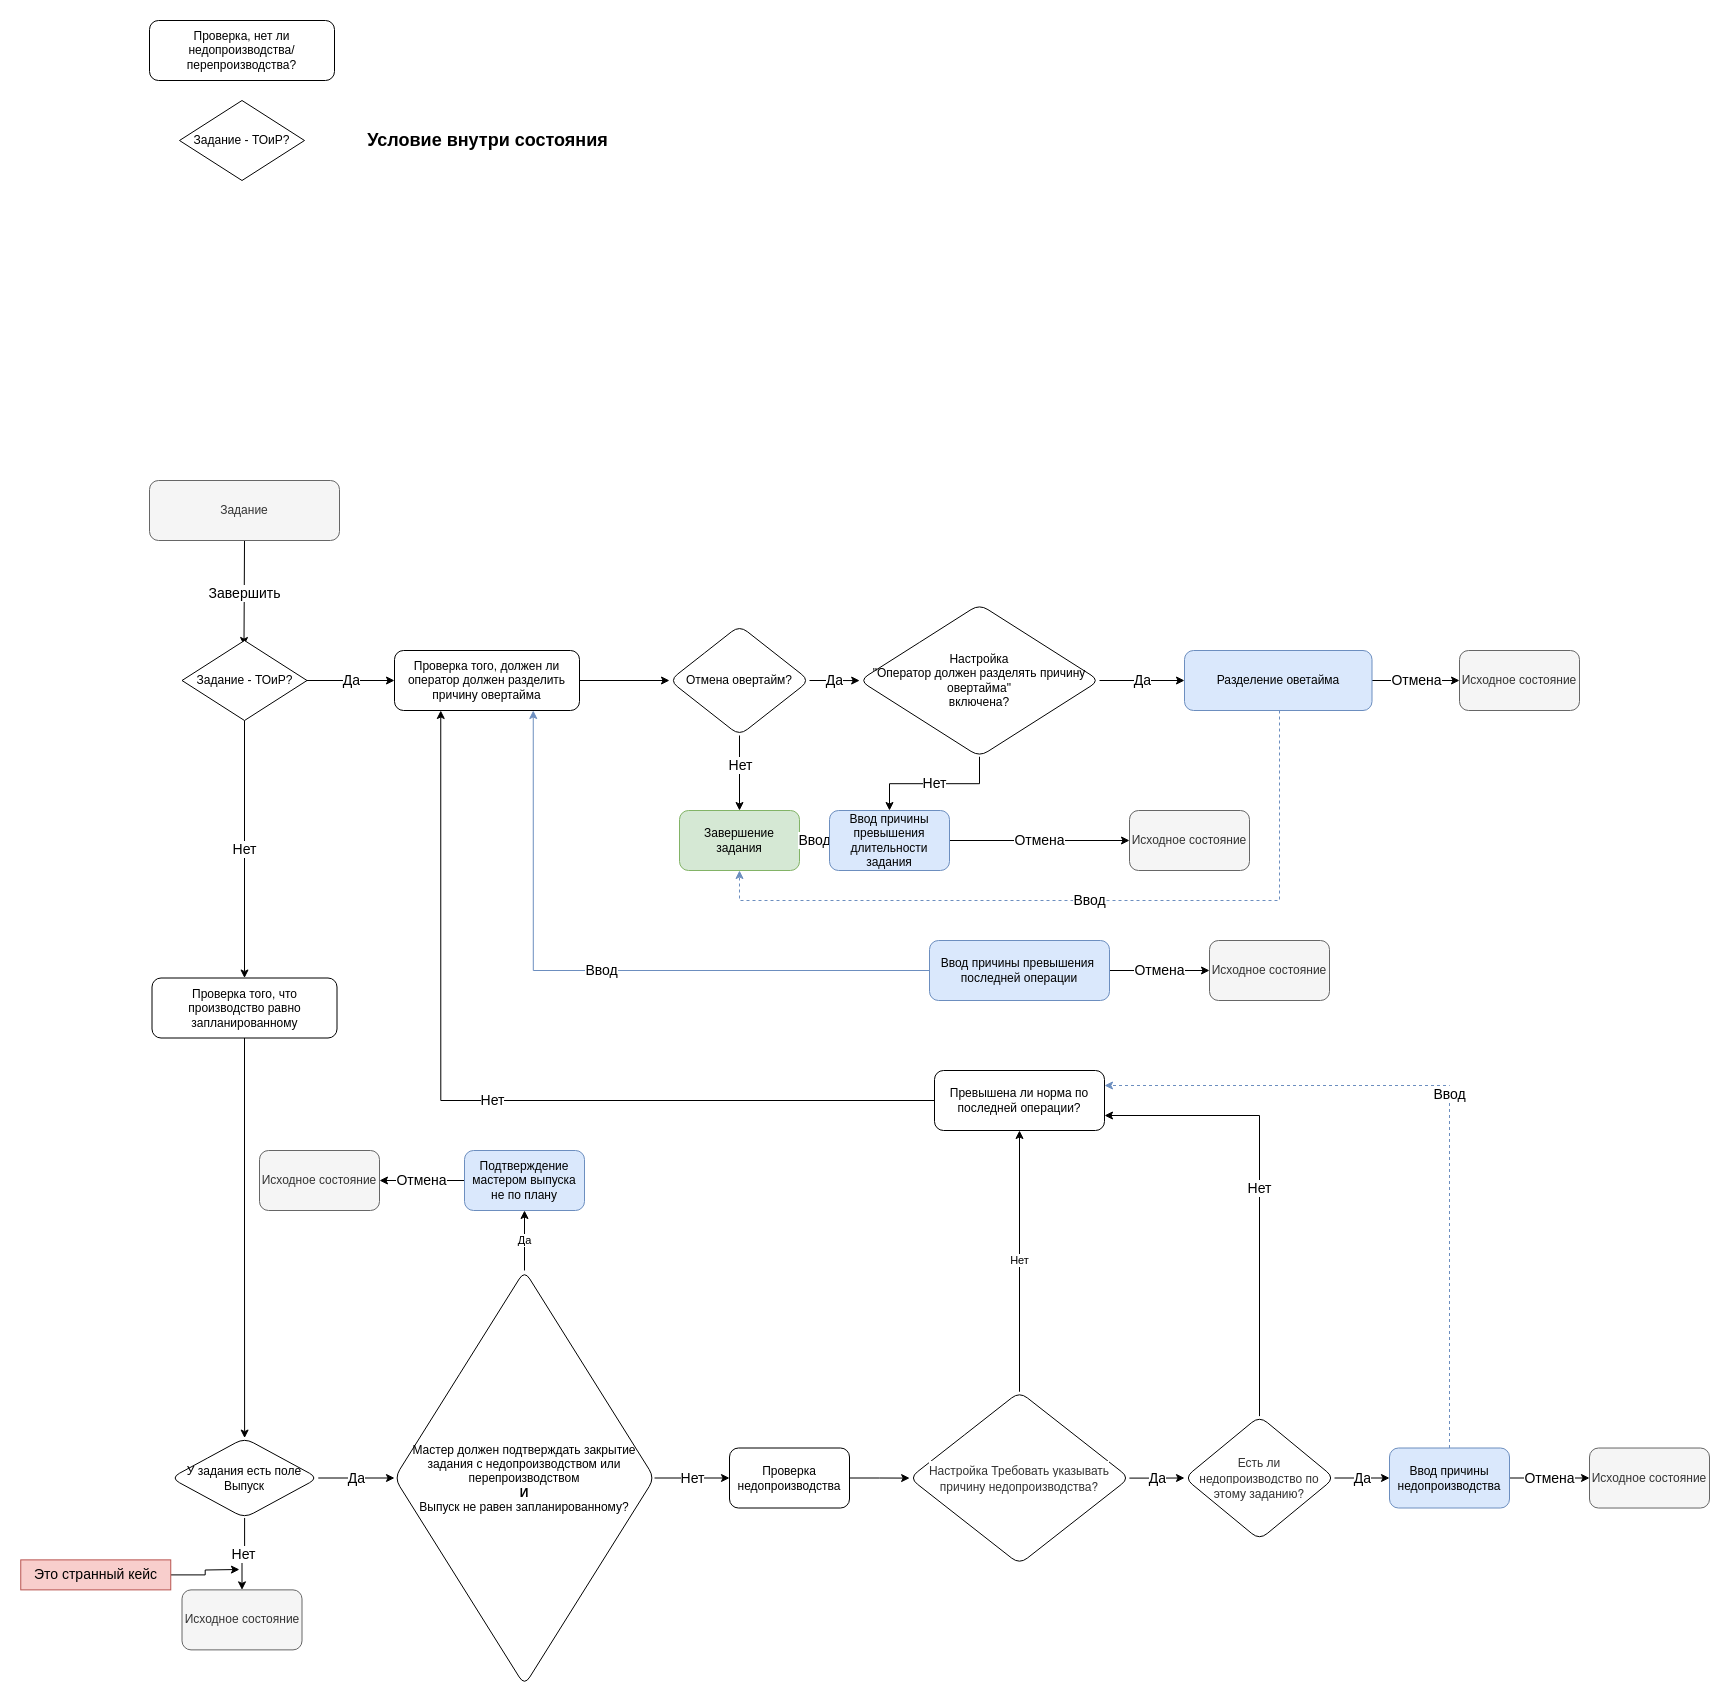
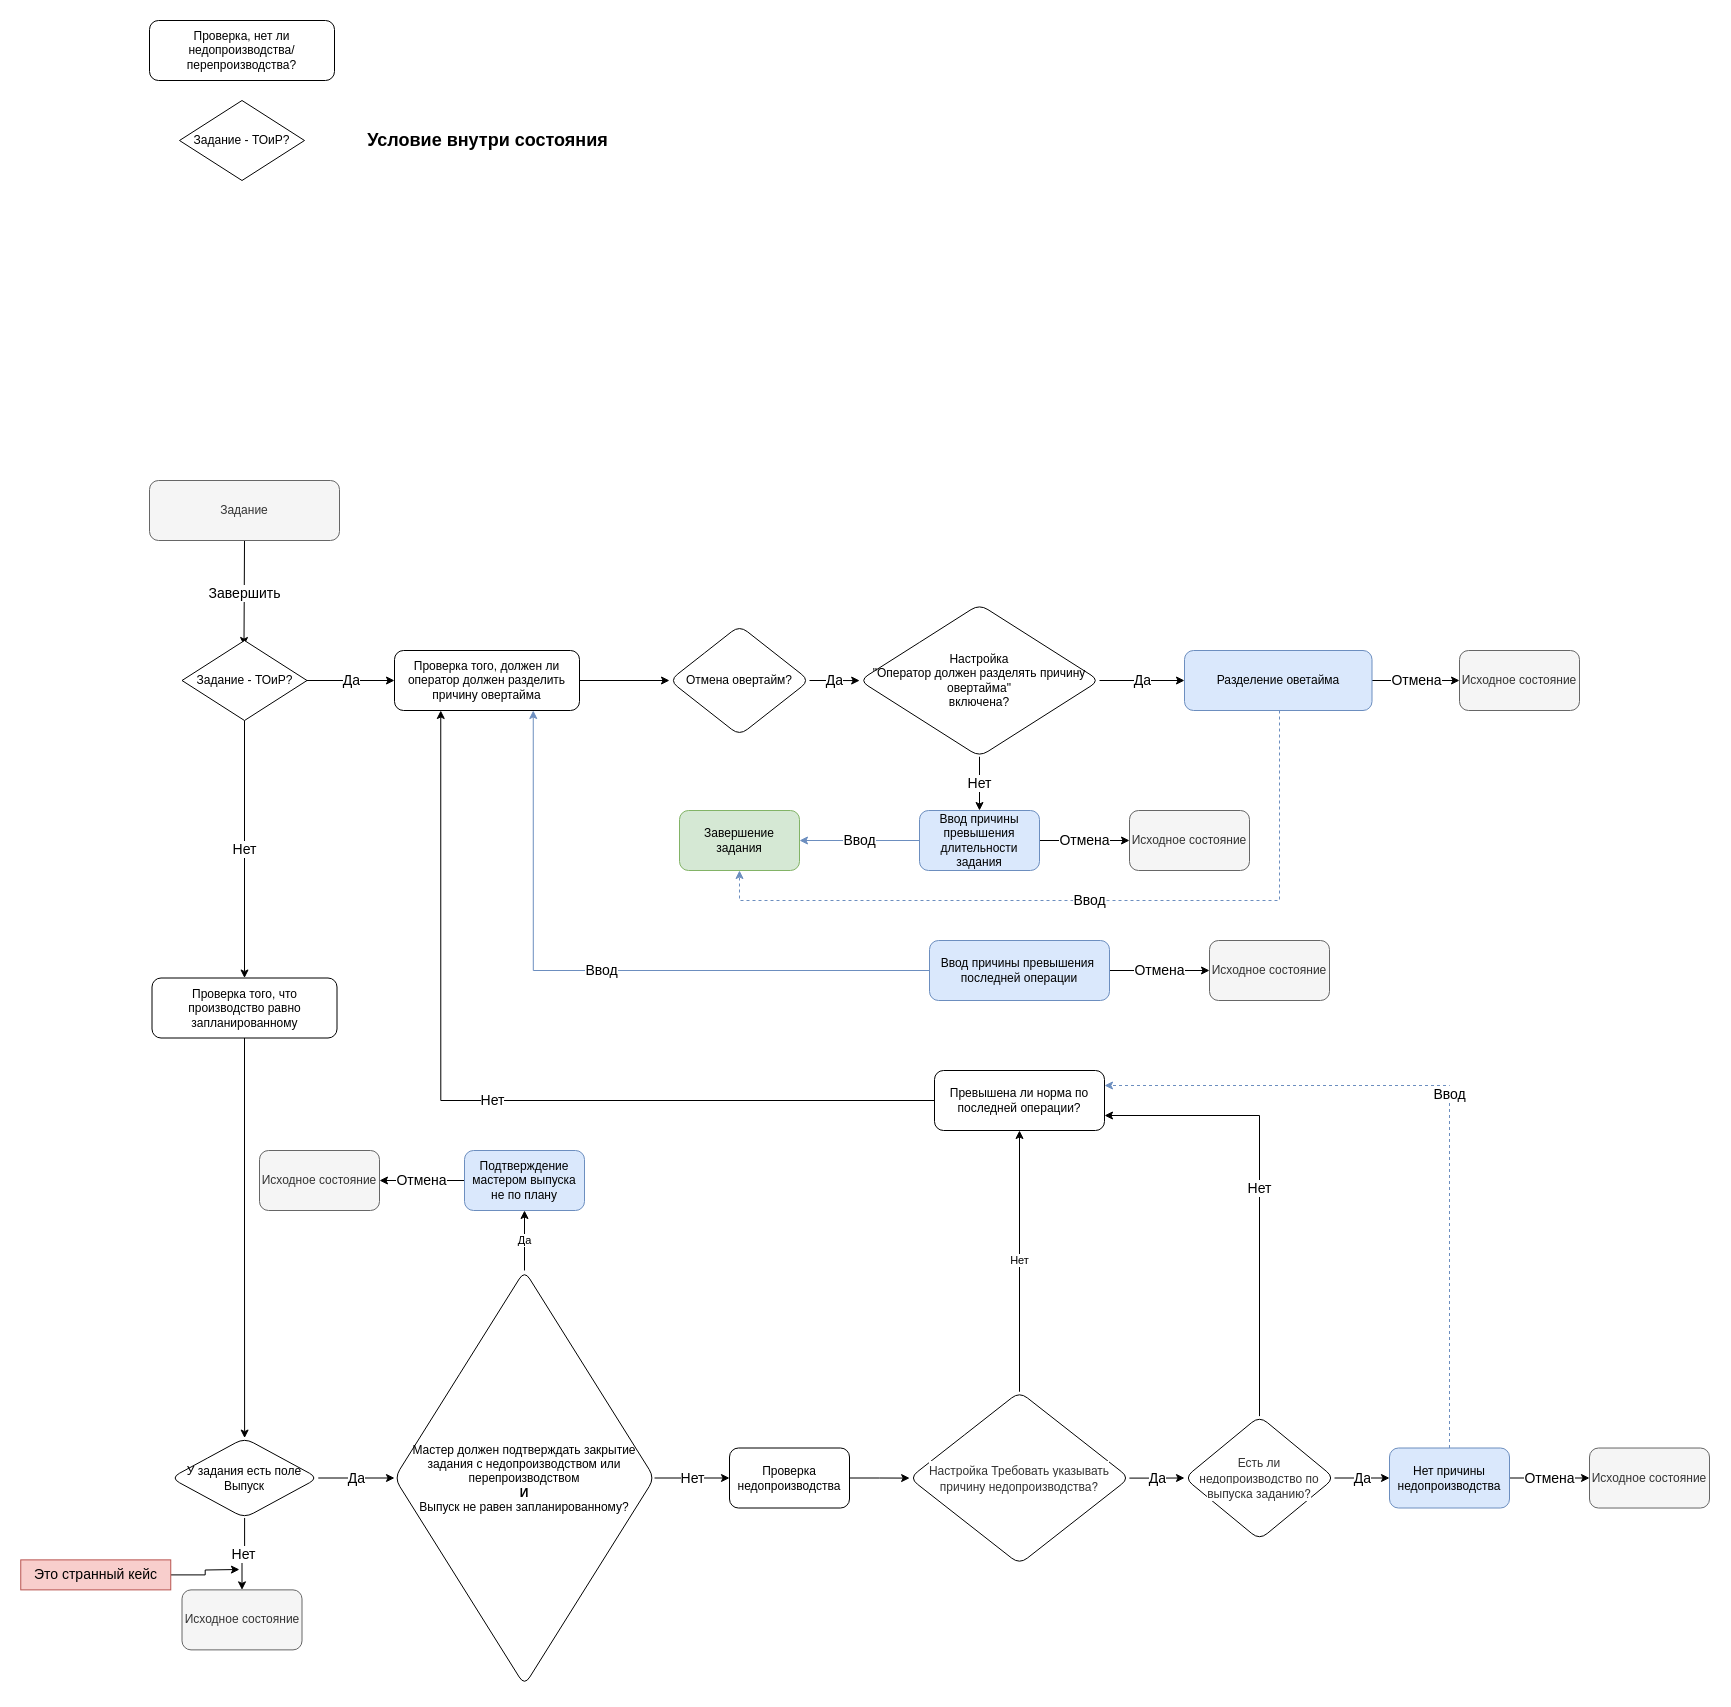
edge "Отмена овертайм?" -> "Завершение задания": removed, label "Нет"
node "Ввод причины превышения длительности задания": moved (890, 841) -> (980, 841)
node "Есть ли недопроизводство по этому заданию?": label "Есть ли недопроизводство по этому заданию?" -> "Есть ли недопроизводство по выпуска заданию?"
node "Ввод причины недопроизводства": label "Ввод причины недопроизводства" -> "Нет причины недопроизводства"
